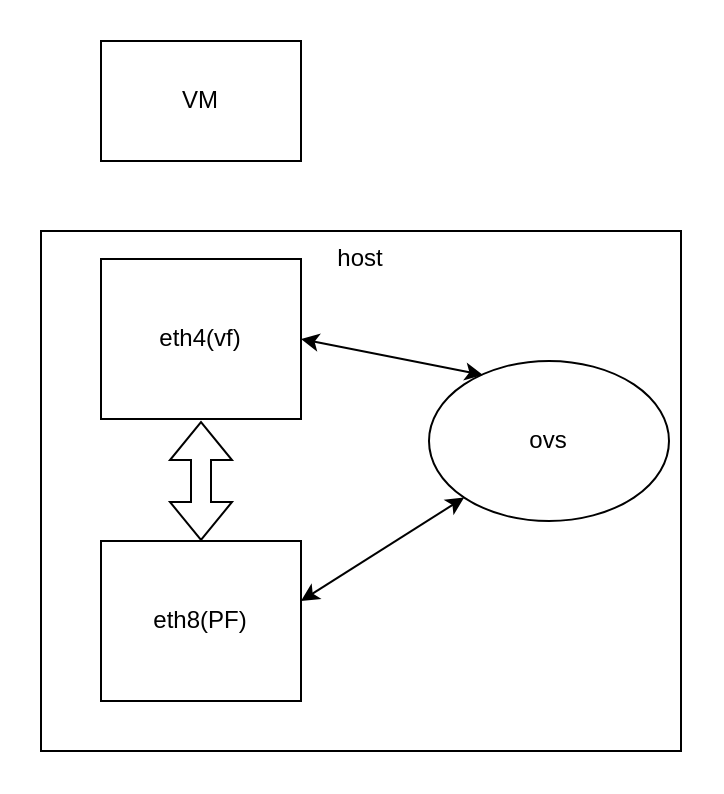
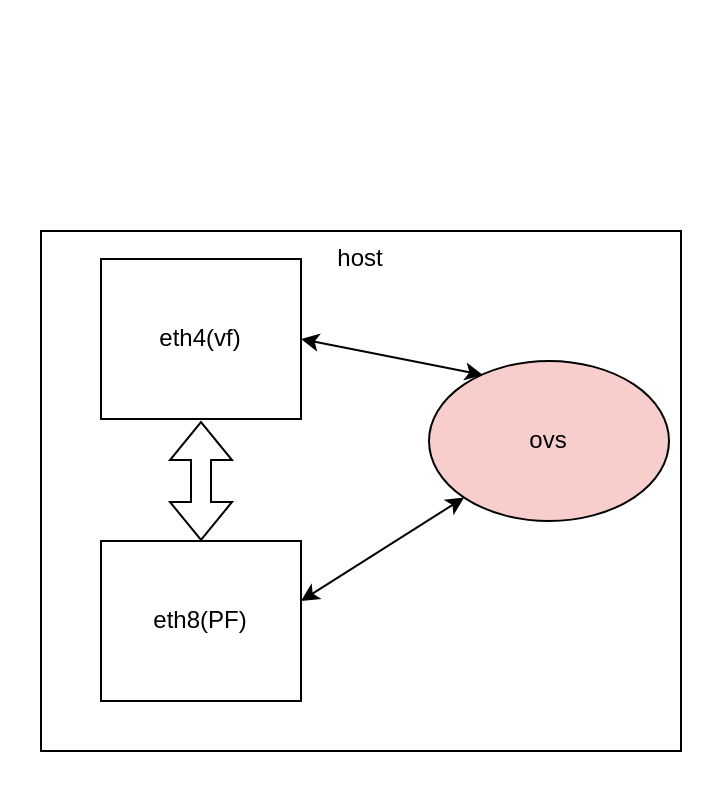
node "VM": removed
node "ovs": fillcolor #ffffff -> #f8cecc
